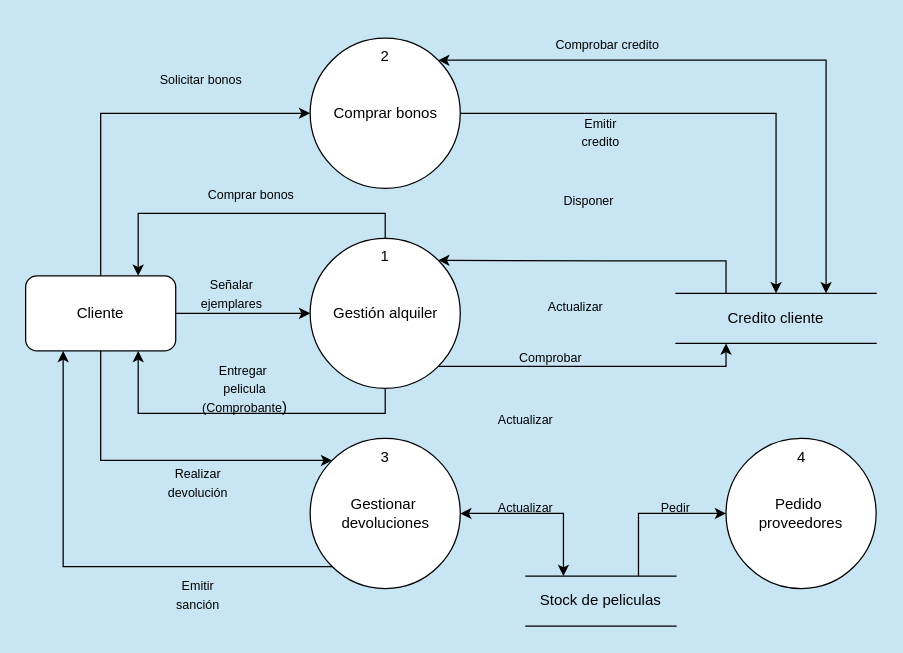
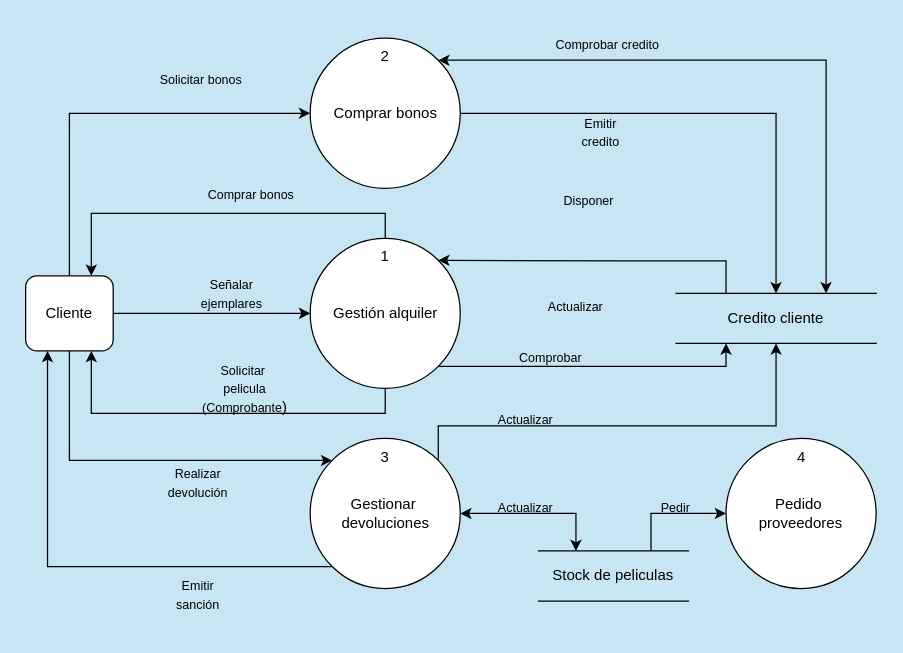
node "Cliente": size 150x75 -> 88x75
node "Entregar pelicula (Comprobante)": label "Entregar pelicula (Comprobante)" -> "Solicitar pelicula (Comprobante)"
edge "Gestionar devoluciones" -> "Credito cliente": added
node "Stock de peliculas": moved (601, 601) -> (613, 576)
